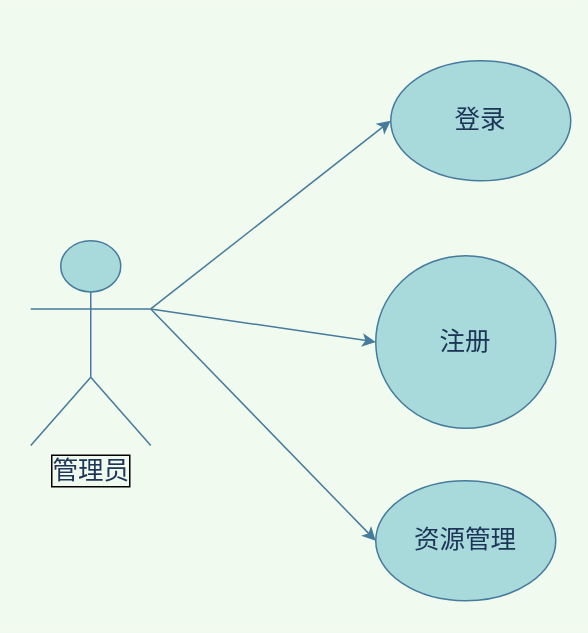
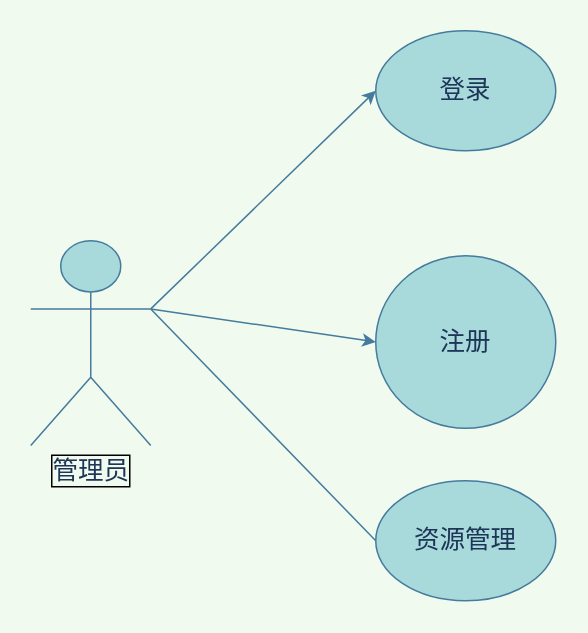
node "登录": moved (481, 121) -> (466, 91)
edge "管理员" -> "资源管理": arrowhead classic -> none
